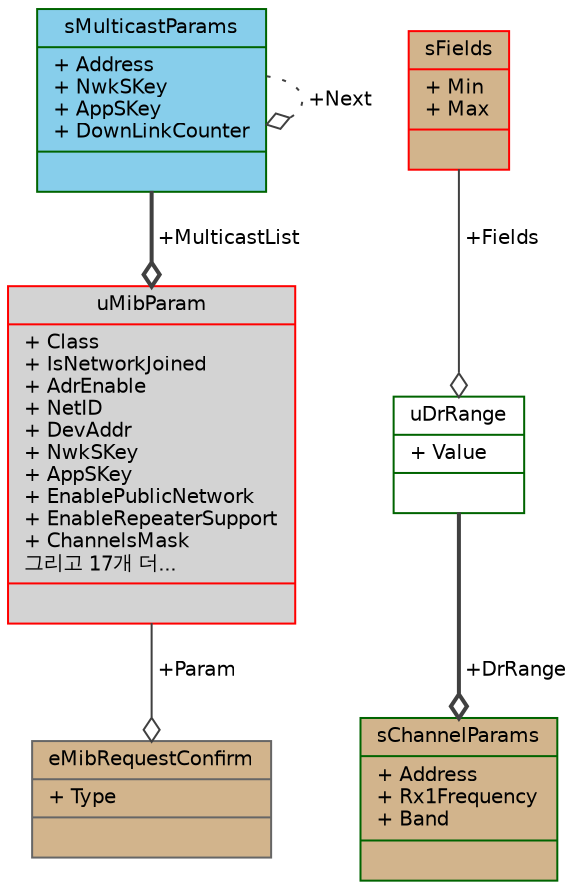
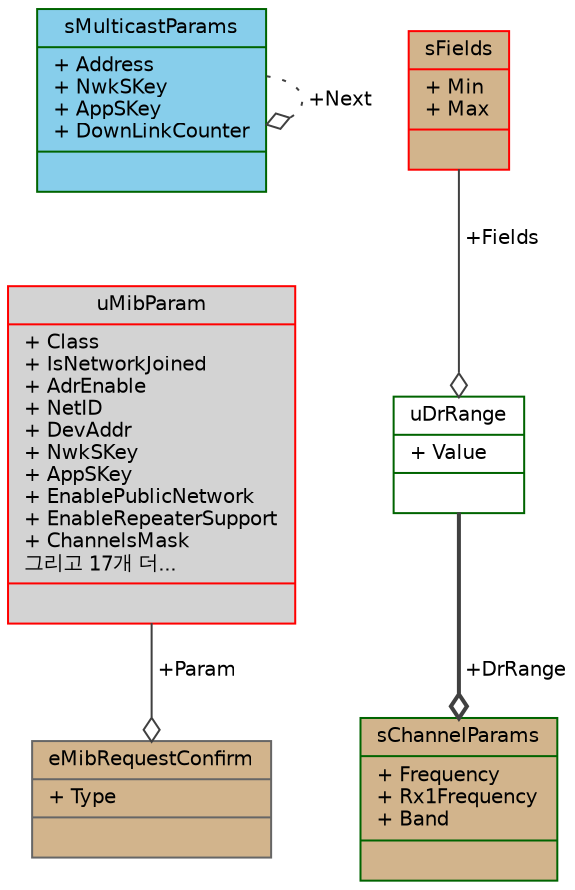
edge "sMulticastParams" -> "uMibParam": removed, label "+MulticastList"
node "sChannelParams": text "+ Address" -> "+ Frequency"
